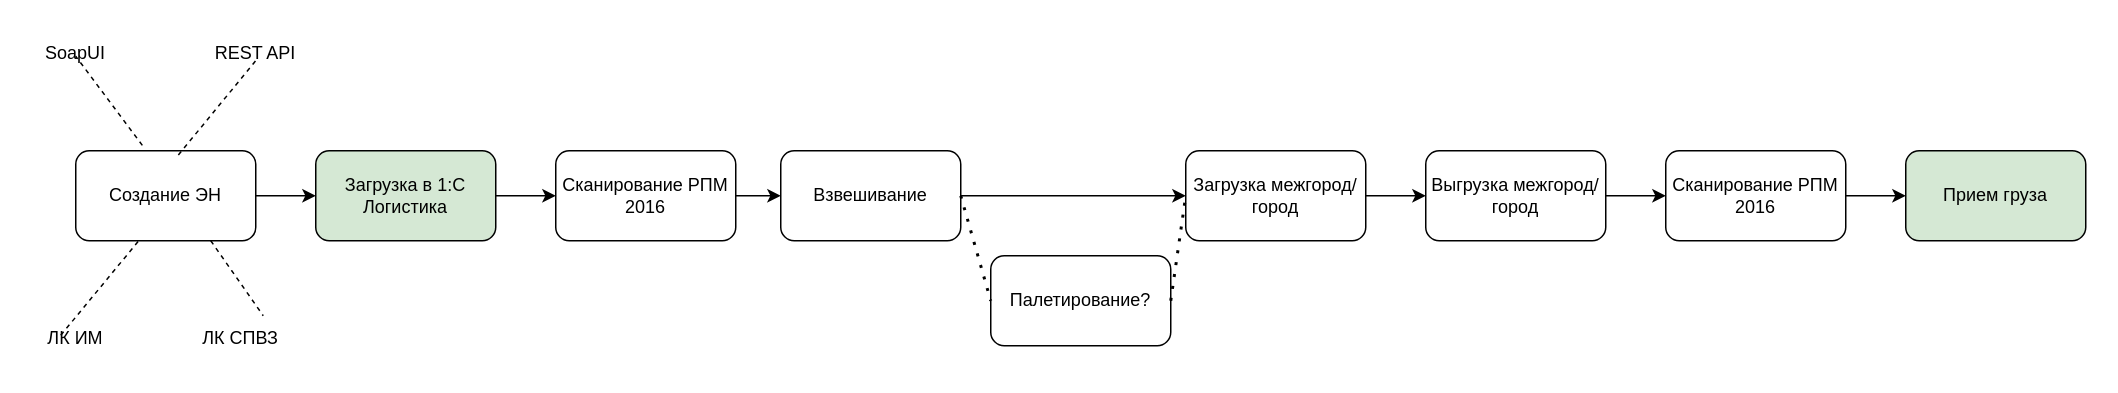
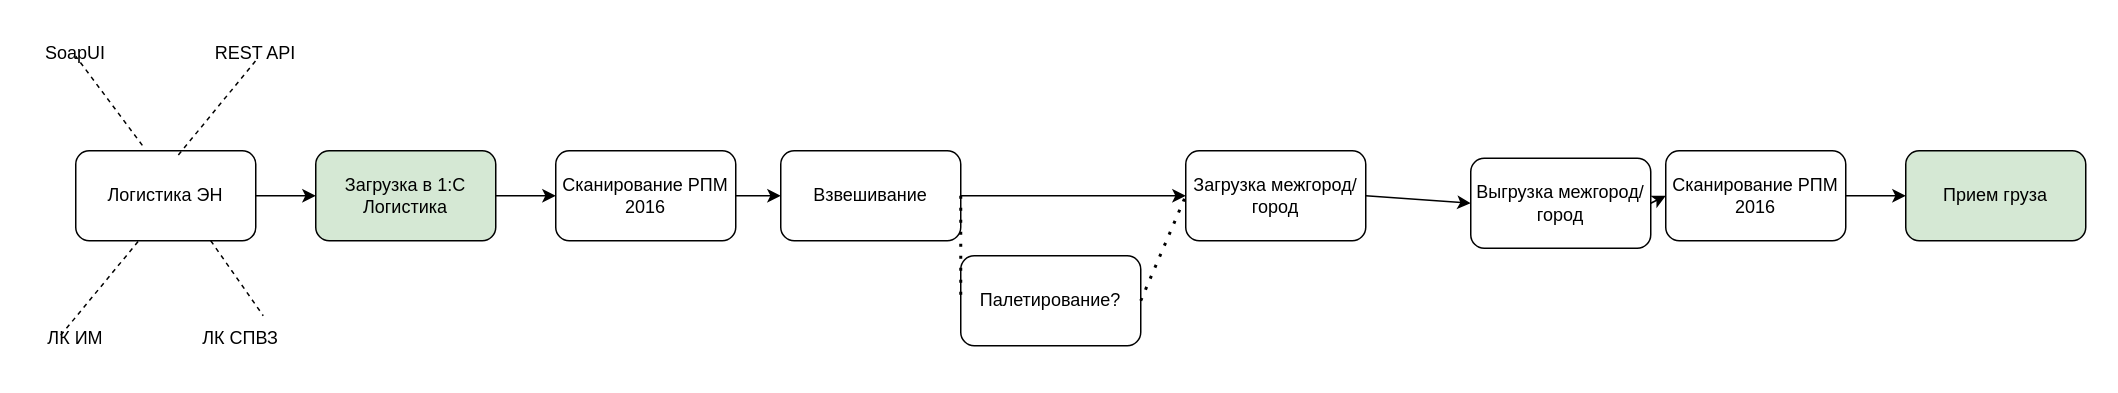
node "Создание ЭН": label "Создание ЭН" -> "Логистика ЭН"
node "Выгрузка межгород/город": moved (1516, 196) -> (1561, 203)
node "Палетирование?": moved (1081, 301) -> (1051, 301)
